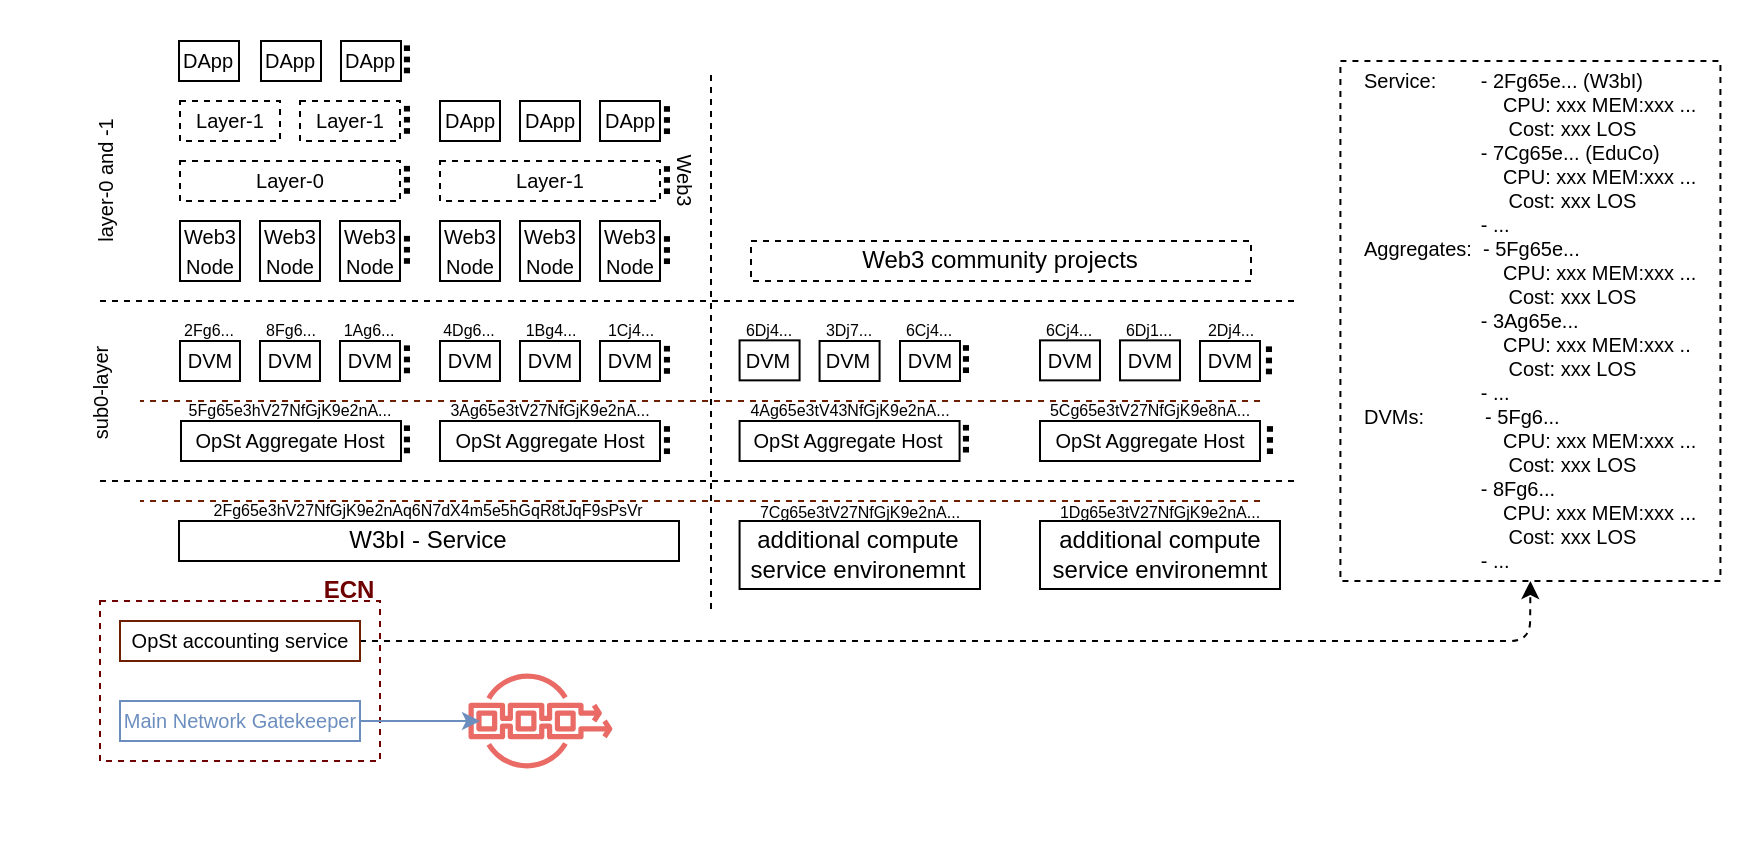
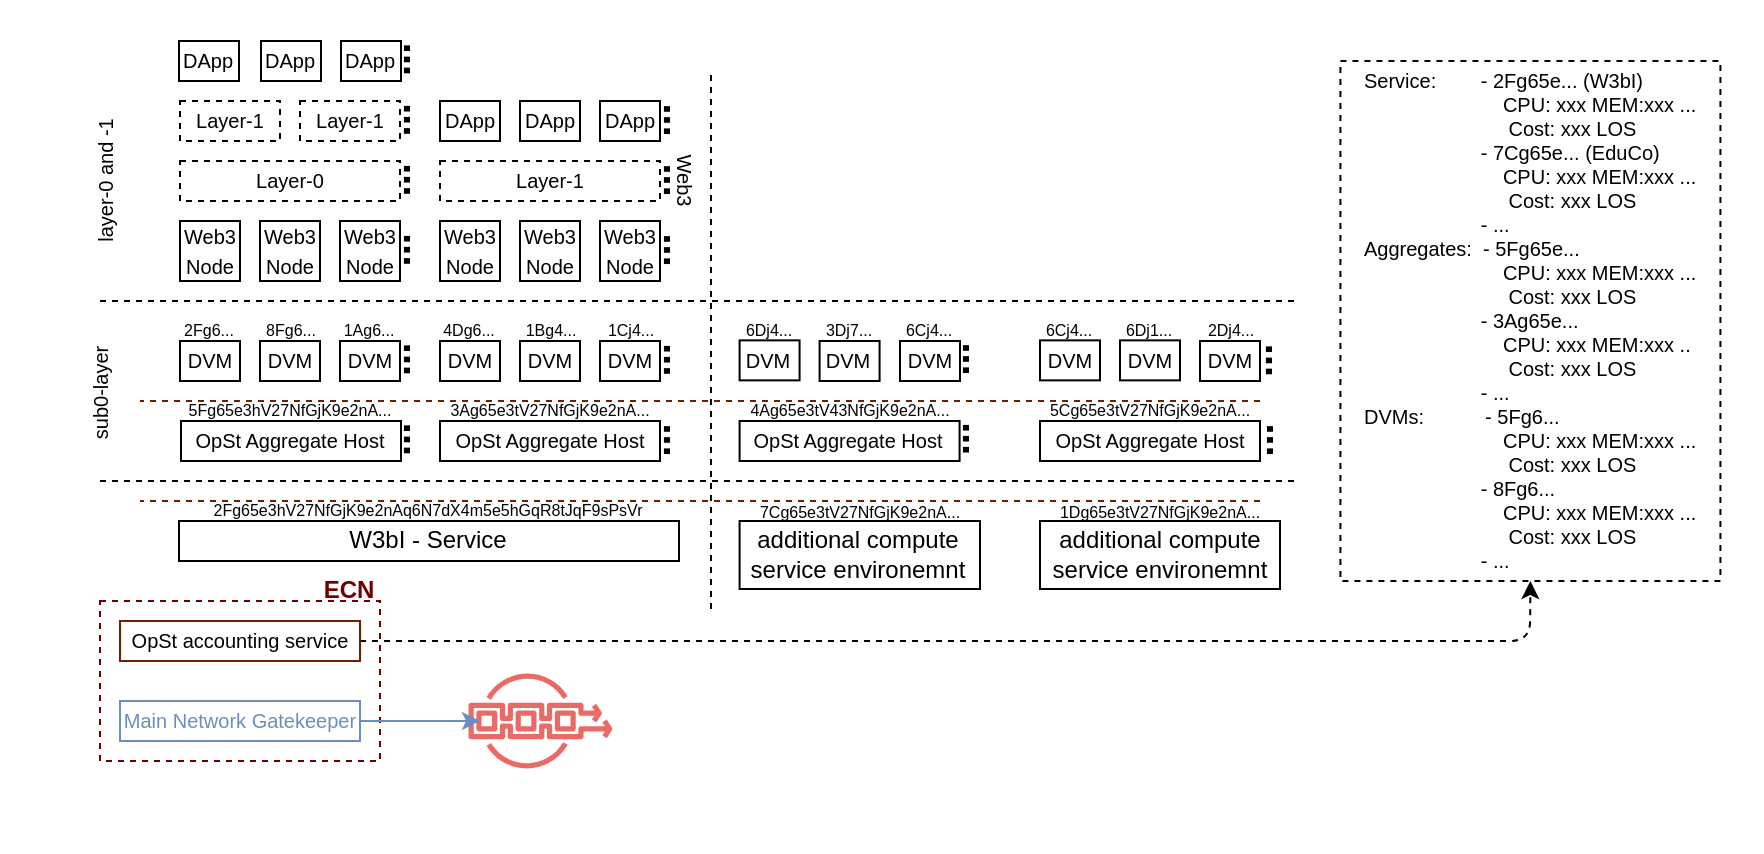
node "Web3 community projects": removed
node "5Cg65e3tV27NfGjK9e8nA...": label "5Cg65e3tV27NfGjK9e8nA..." -> "5Cg65e3tV27NfGjK9e2nA..."
